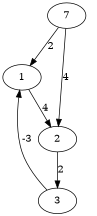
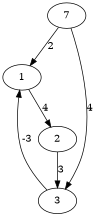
edge "7" -> "2": now "7" -> "3"
edge "2" -> "3": label "2" -> "3"
